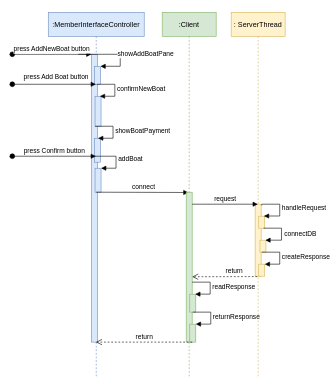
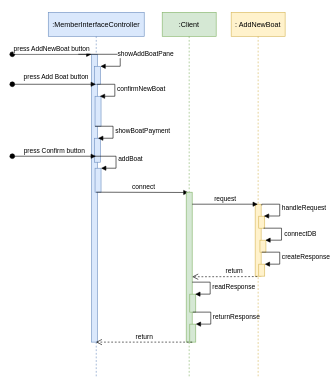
node ": ServerThread": label ": ServerThread" -> ": AddNewBoat"
